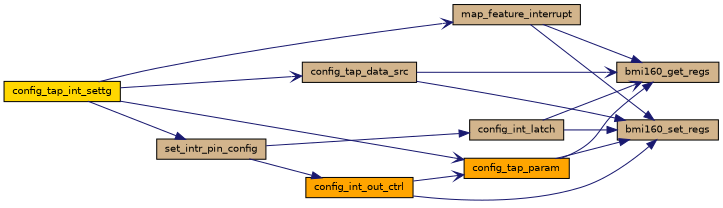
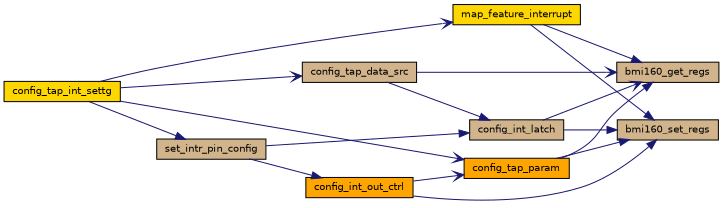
node "map_feature_interrupt": fillcolor tan -> gold
edge "config_tap_data_src" -> "bmi160_set_regs": now "config_tap_data_src" -> "config_int_latch"
